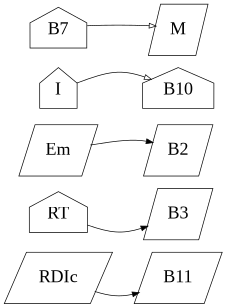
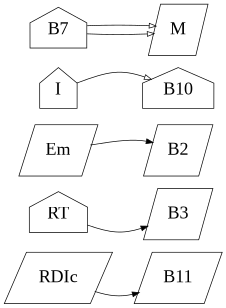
edge "M" -> "B7": added
